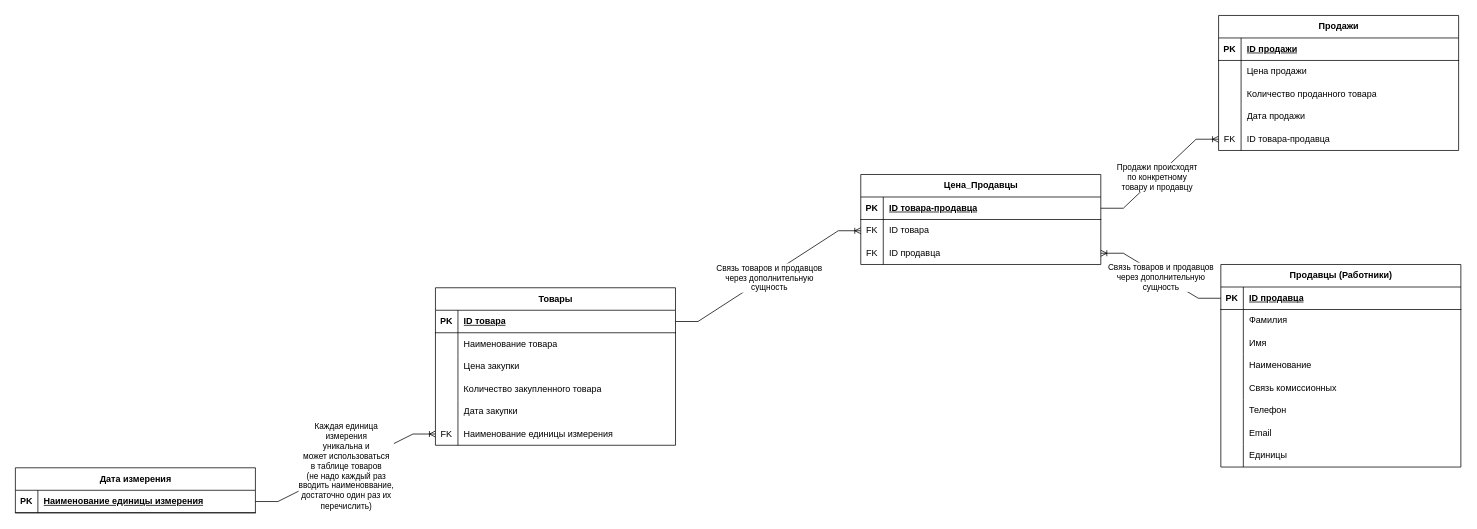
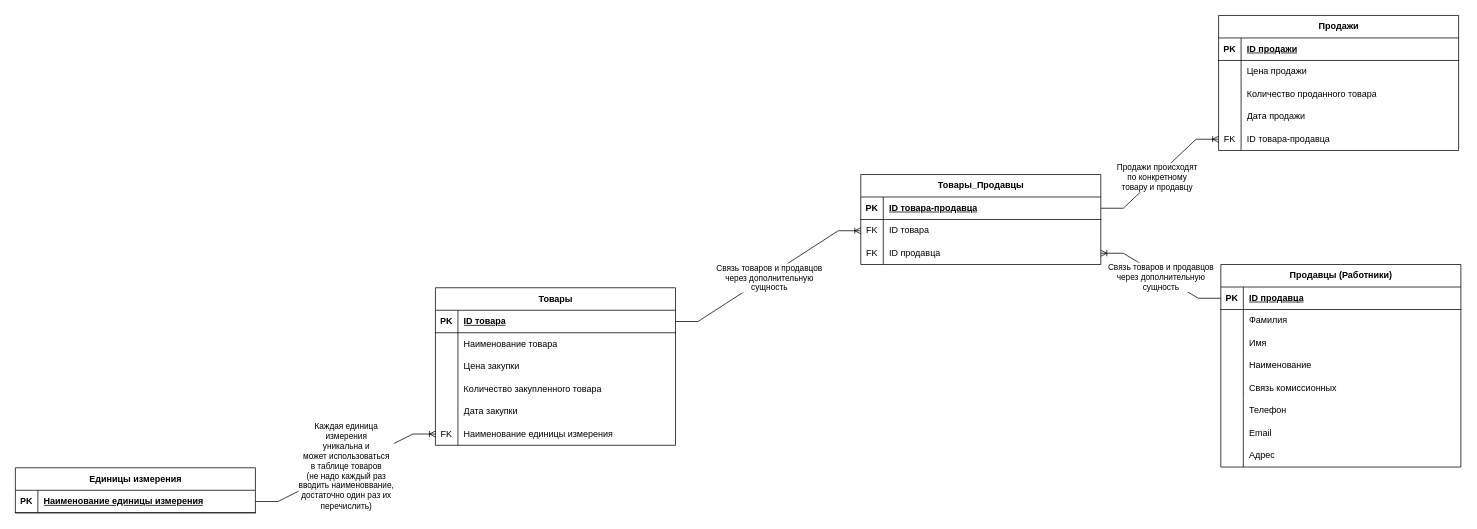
node "Цена_Продавцы": label "Цена_Продавцы" -> "Товары_Продавцы"
node "Единицы": label "Единицы" -> "Адрес"
node "Дата измерения": label "Дата измерения" -> "Единицы измерения"
